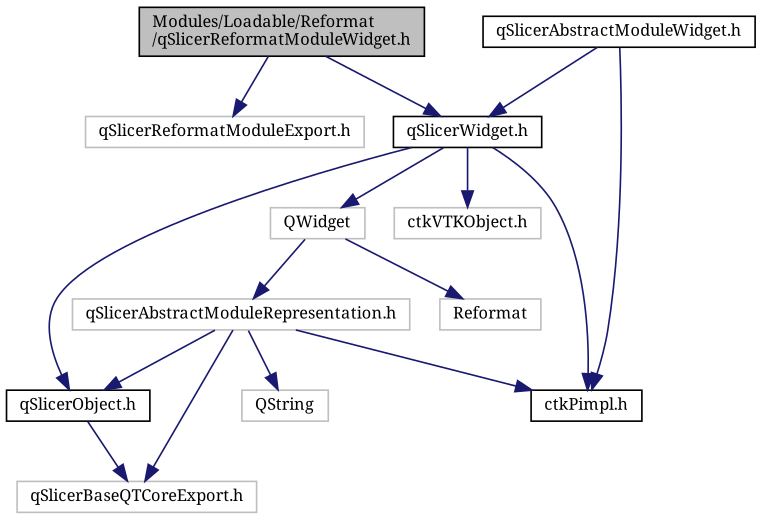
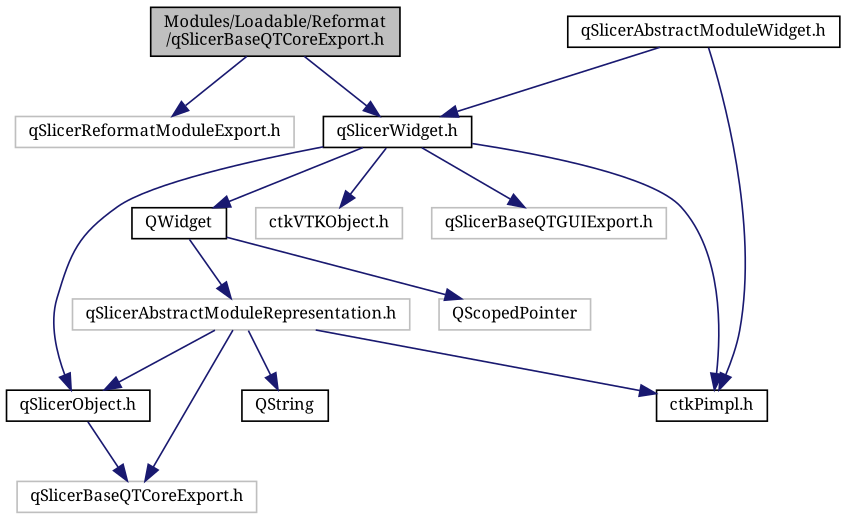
node "Modules/Loadable/Reformat /qSlicerReformatModuleWidget.h": label "Modules/Loadable/Reformat /qSlicerReformatModuleWidget.h" -> "Modules/Loadable/Reformat /qSlicerBaseQTCoreExport.h"
node "QWidget": color grey75 -> black
node "qSlicerBaseQTGUIExport.h": added
node "Reformat": label "Reformat" -> "QScopedPointer"
node "QString": color grey75 -> black
